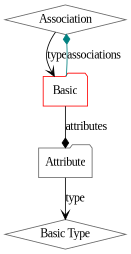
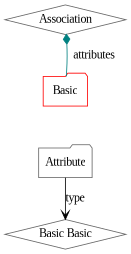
edge "Association" -> "Basic": removed, label "type"
edge "Basic" -> "Association": label "associations" -> "attributes"
edge "Basic" -> "Attribute": removed, label "attributes"
node "Basic Type": label "Basic Type" -> "Basic Basic"
